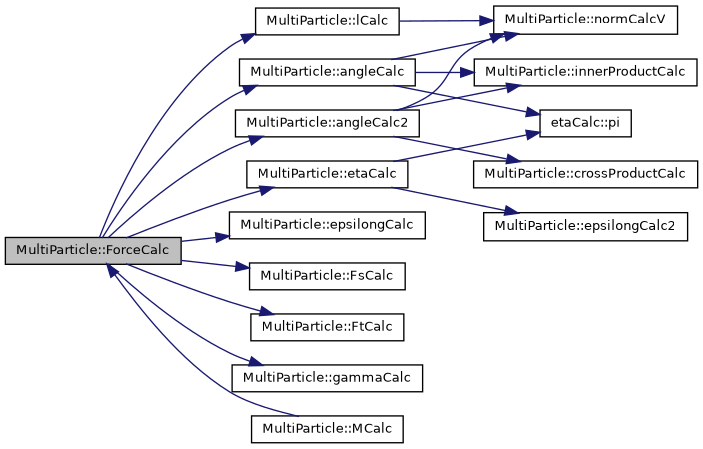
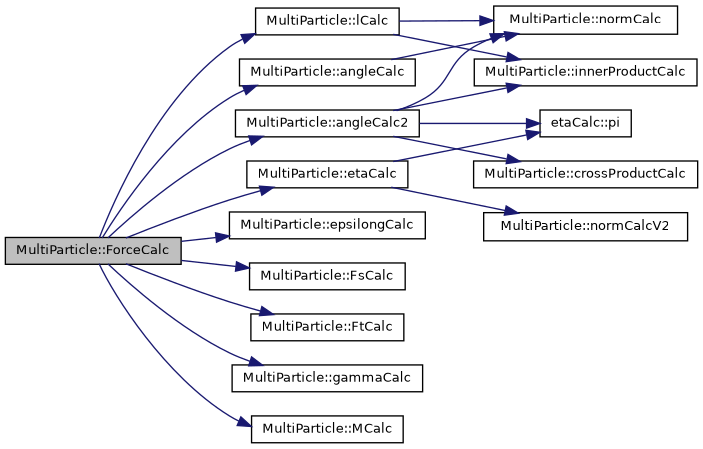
node "MultiParticle::normCalcV": label "MultiParticle::normCalcV" -> "MultiParticle::normCalc"
edge "MultiParticle::angleCalc" -> "MultiParticle::innerProductCalc": now "MultiParticle::lCalc" -> "MultiParticle::innerProductCalc"
edge "MultiParticle::angleCalc" -> "etaCalc::pi": now "MultiParticle::angleCalc2" -> "etaCalc::pi"
node "MultiParticle::epsilongCalc2": label "MultiParticle::epsilongCalc2" -> "MultiParticle::normCalcV2"
edge "MultiParticle::MCalc" -> "MultiParticle::ForceCalc": reversed
